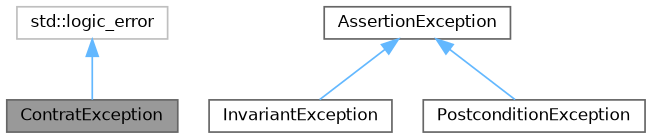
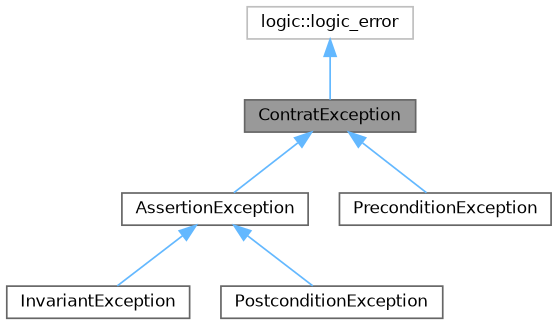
node "std::logic_error": label "std::logic_error" -> "logic::logic_error"
edge "AssertionException" -> "ContratException": added
node "PreconditionException": added
